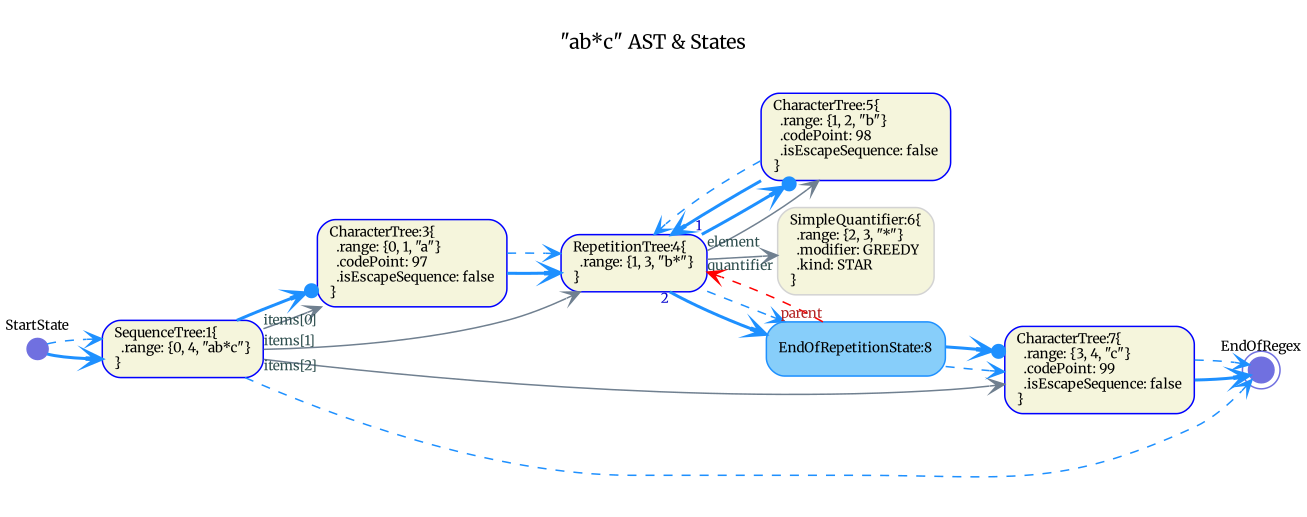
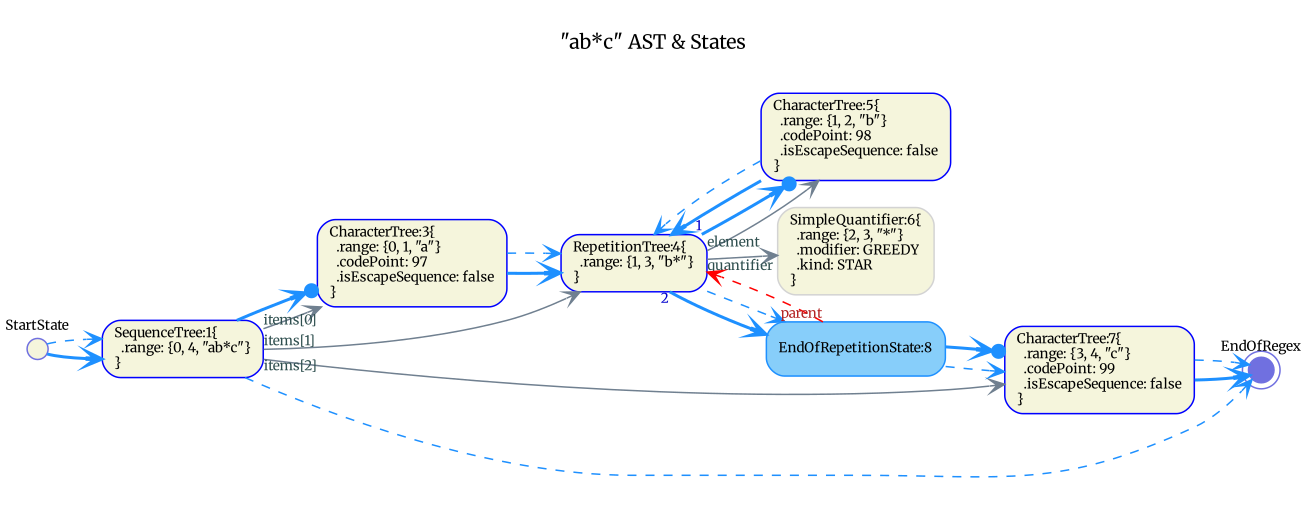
node "StartState": fillcolor #7070e0 -> Beige
